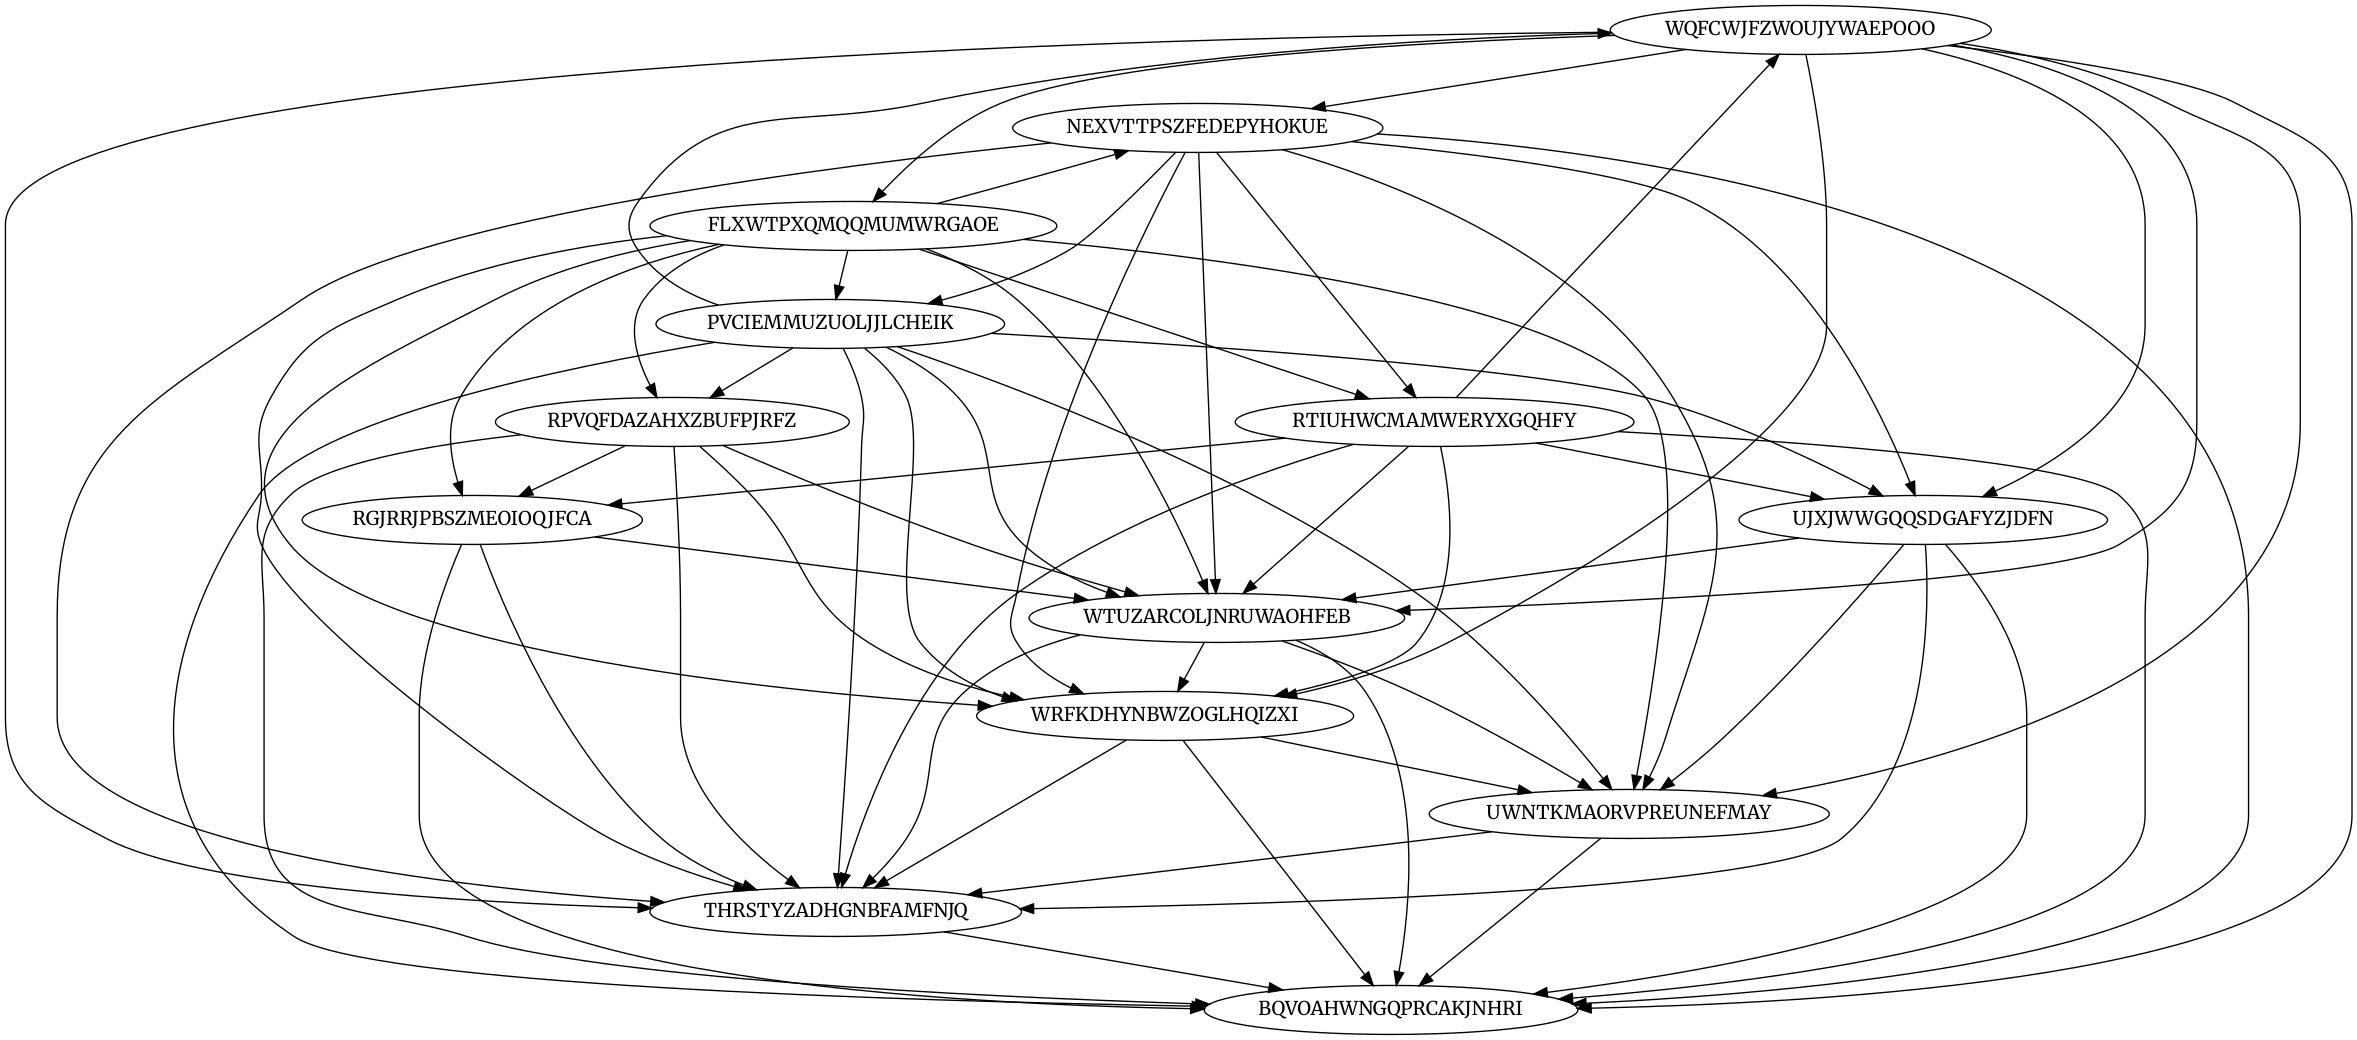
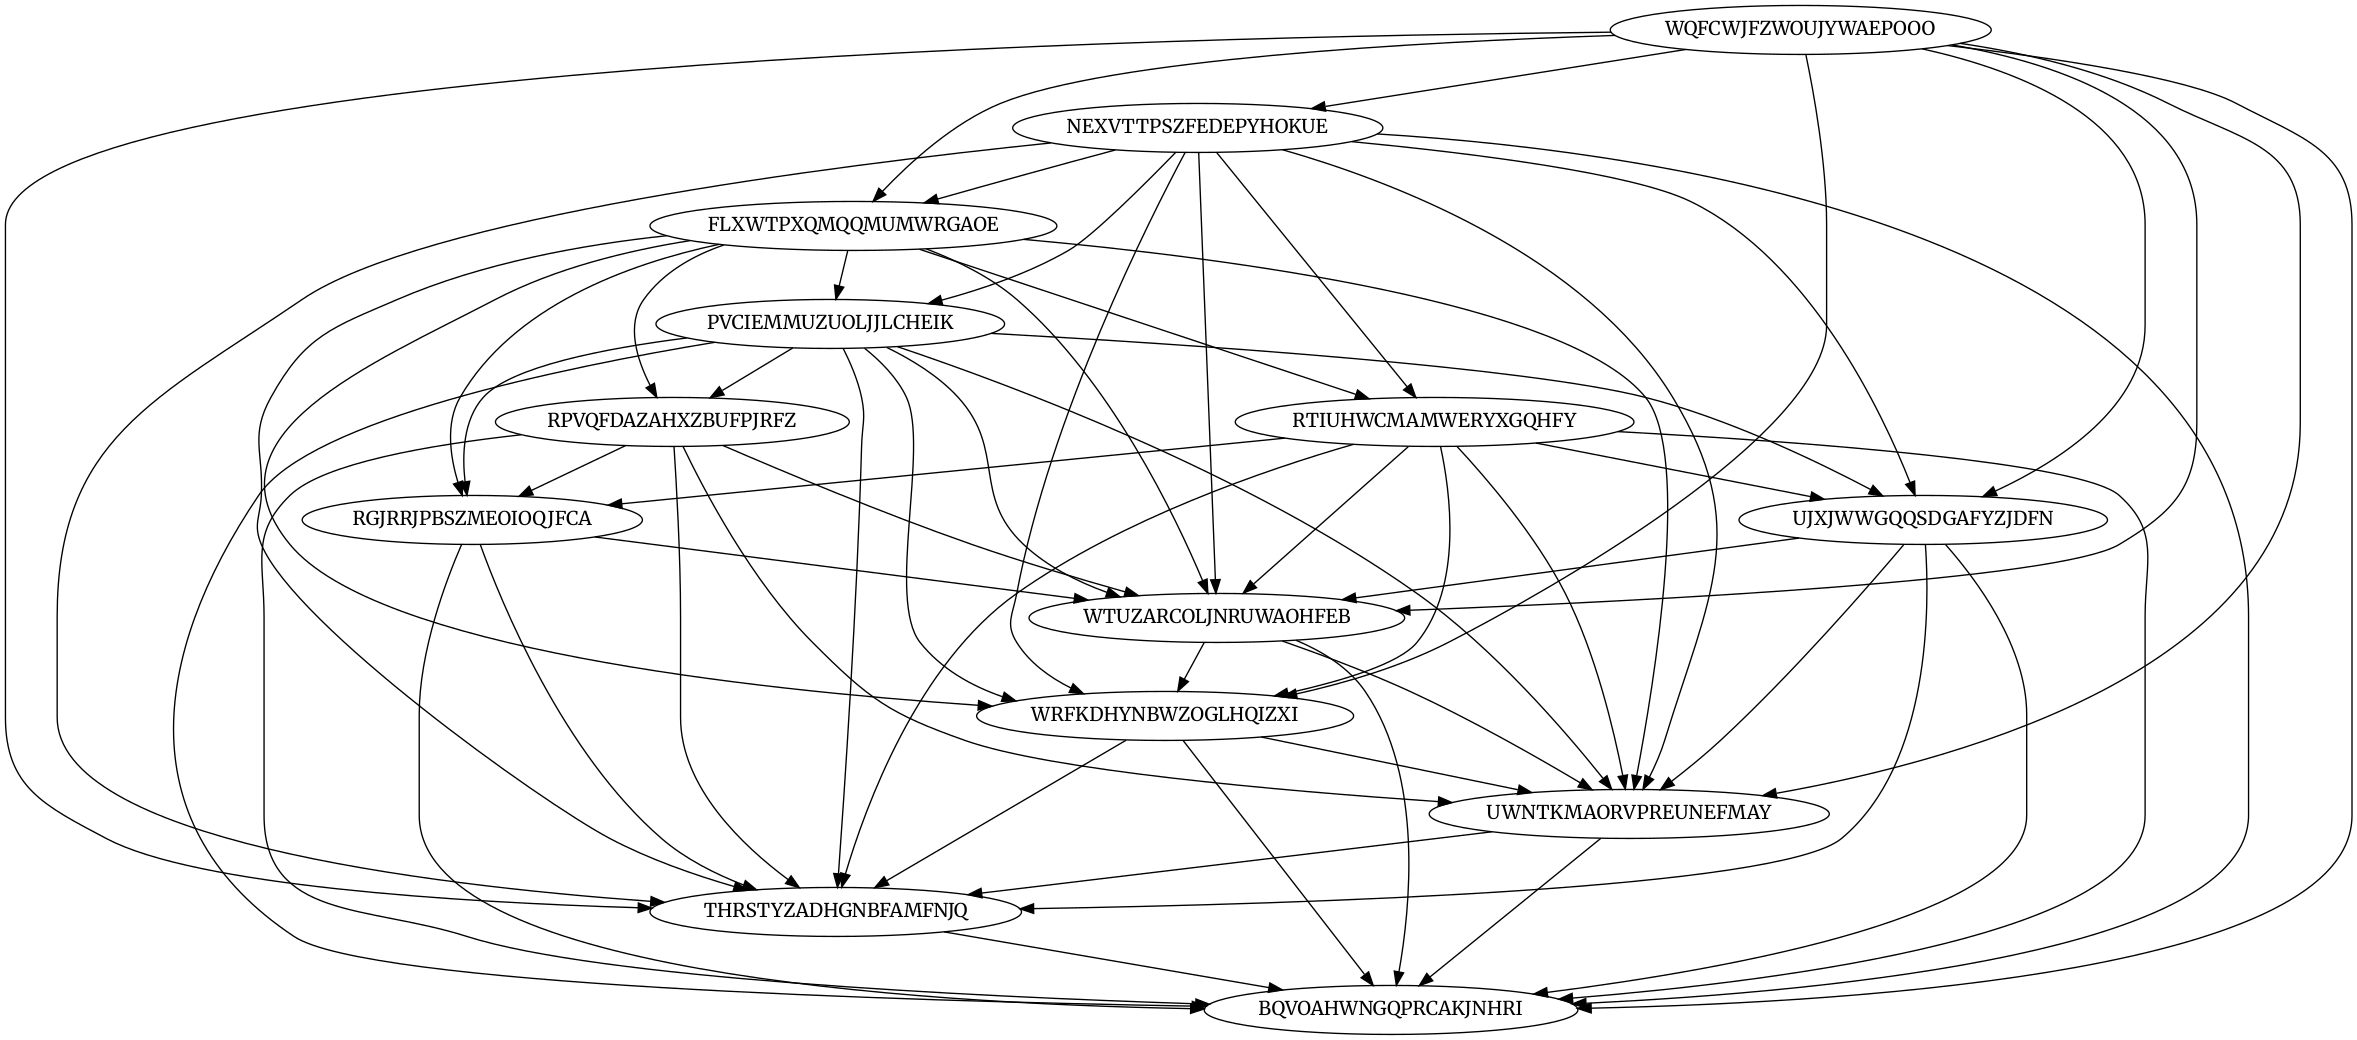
edge "PVCIEMMUZUOLJJLCHEIK" -> "WQFCWJFZWOUJYWAEPOOO": now "PVCIEMMUZUOLJJLCHEIK" -> "RGJRRJPBSZMEOIOQJFCA"
edge "FLXWTPXQMQQMUMWRGAOE" -> "NEXVTTPSZFEDEPYHOKUE": reversed
edge "RTIUHWCMAMWERYXGQHFY" -> "WQFCWJFZWOUJYWAEPOOO": now "RTIUHWCMAMWERYXGQHFY" -> "UWNTKMAORVPREUNEFMAY"
edge "RPVQFDAZAHXZBUFPJRFZ" -> "WRFKDHYNBWZOGLHQIZXI": now "RPVQFDAZAHXZBUFPJRFZ" -> "UWNTKMAORVPREUNEFMAY"
edge "WTUZARCOLJNRUWAOHFEB" -> "THRSTYZADHGNBFAMFNJQ": removed
